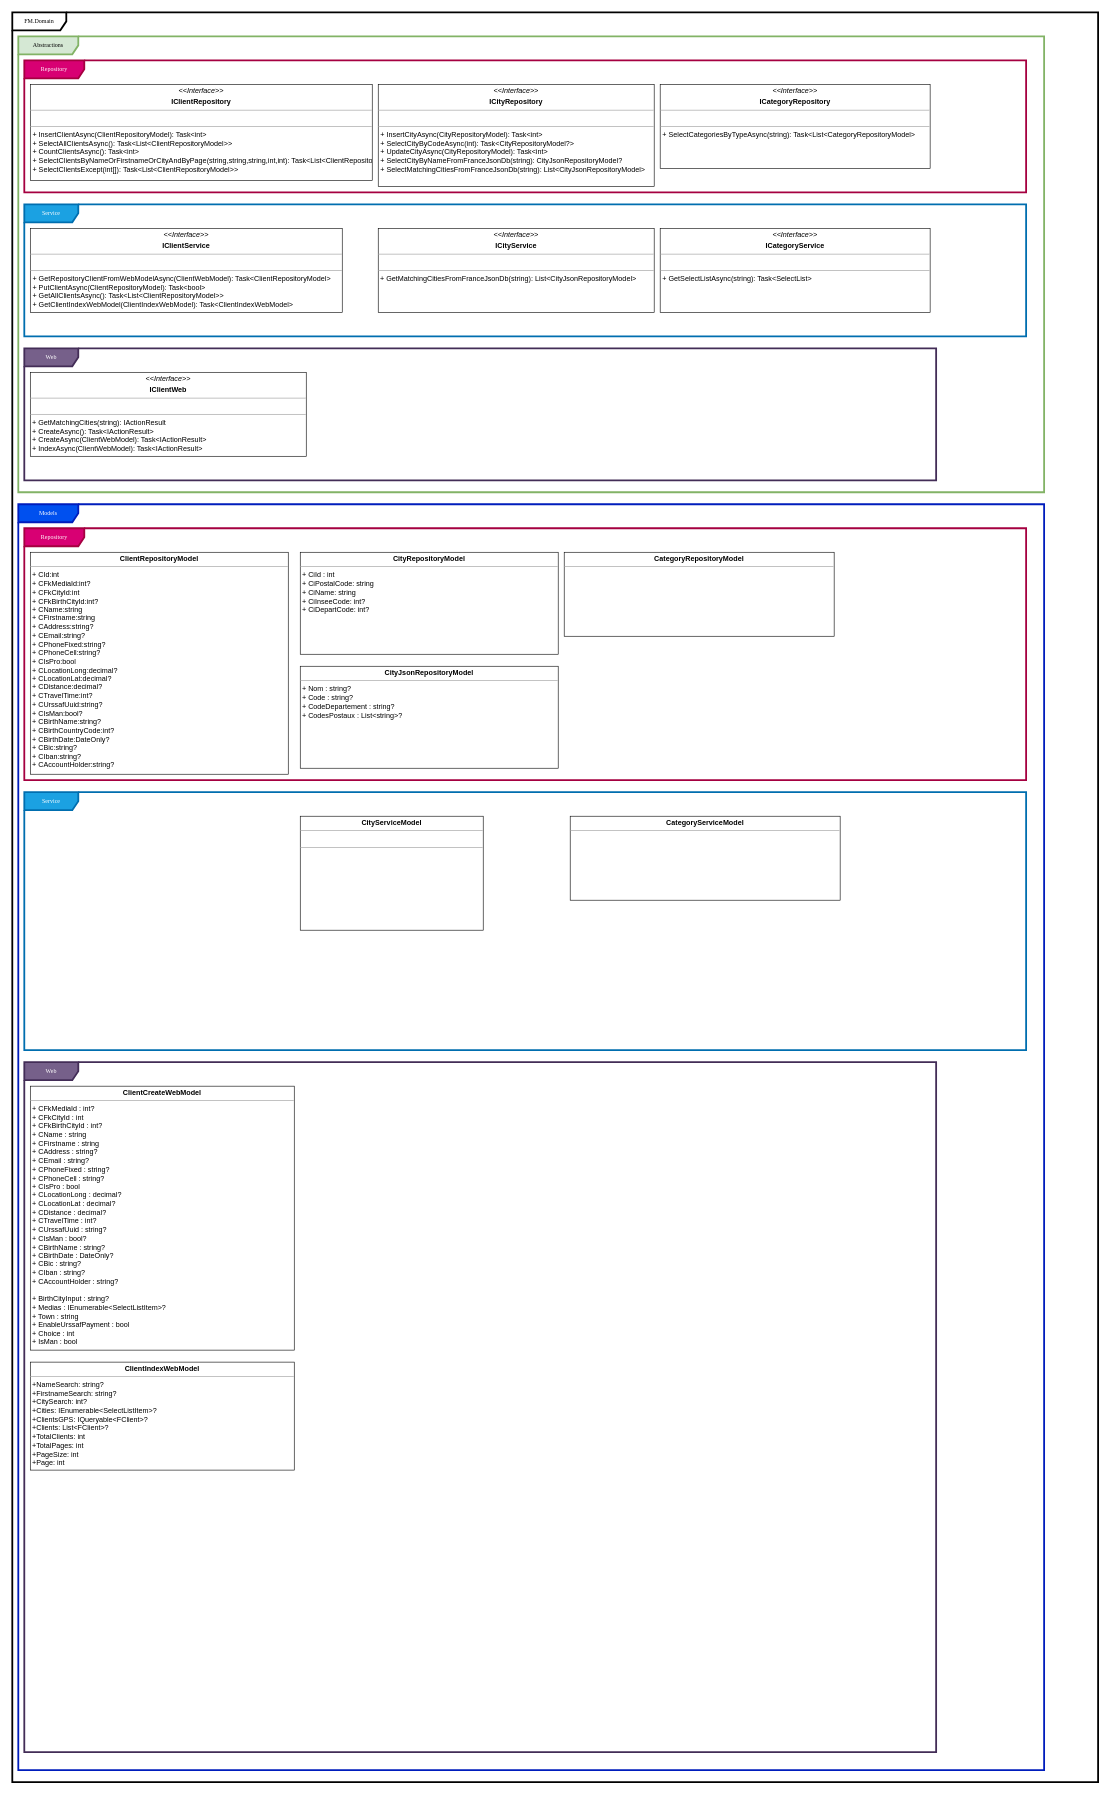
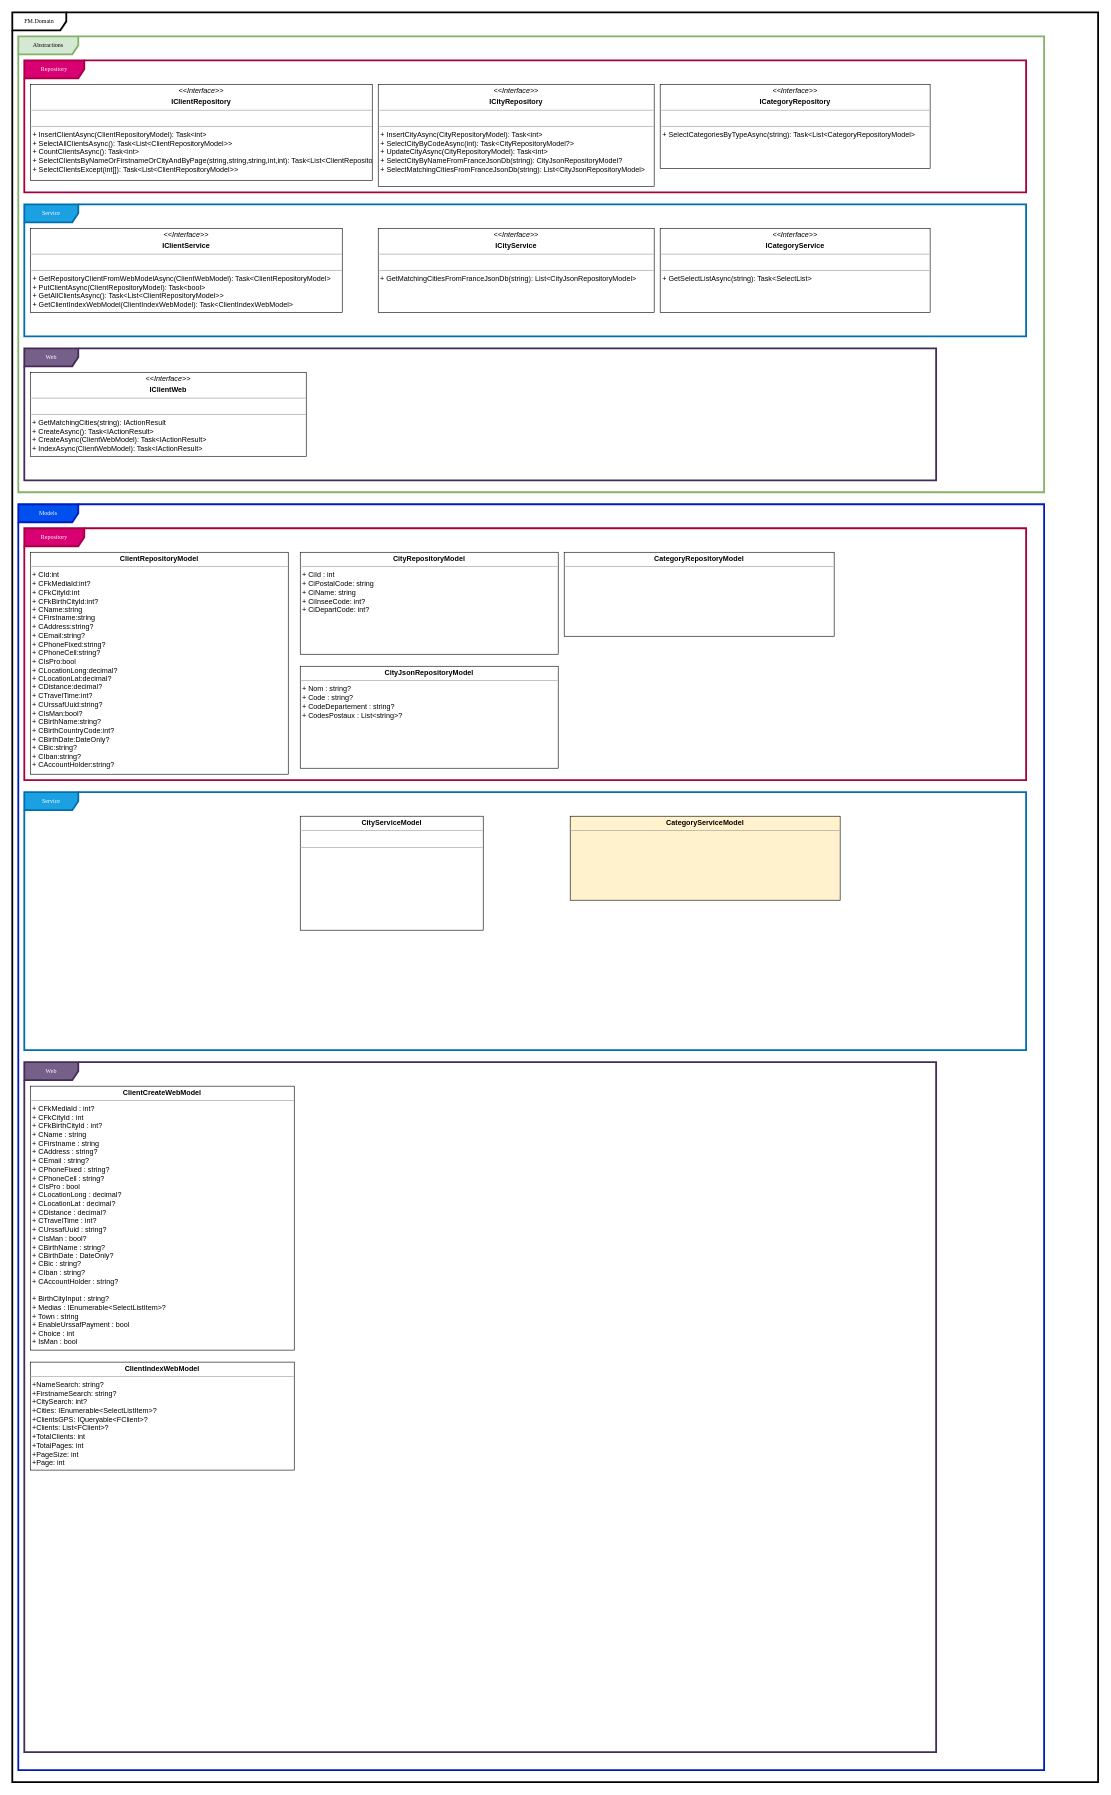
node "CategoryServiceModel": fillcolor #ffffff -> #fff2cc
